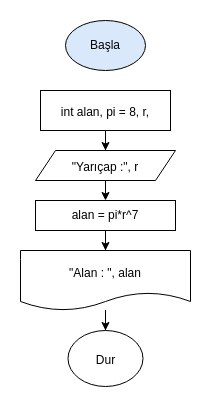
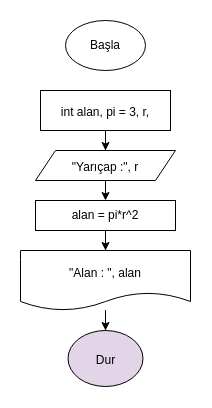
node "Başla": fillcolor #dae8fc -> #ffffff
node "int alan, pi = 8, r,": label "int alan, pi = 8, r," -> "int alan, pi = 3, r,"
node "alan = pi*r^7": label "alan = pi*r^7" -> "alan = pi*r^2"
node "Dur": fillcolor #ffffff -> #e1d5e7
